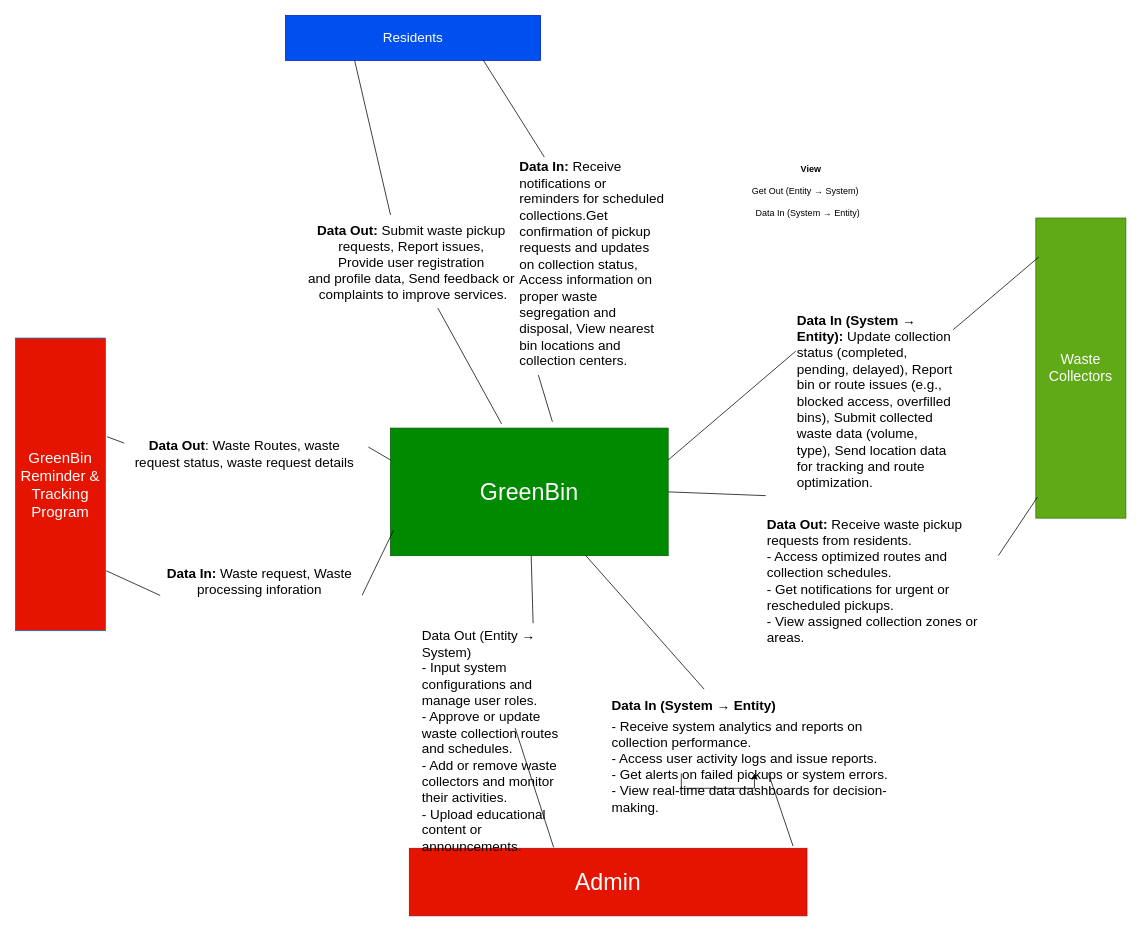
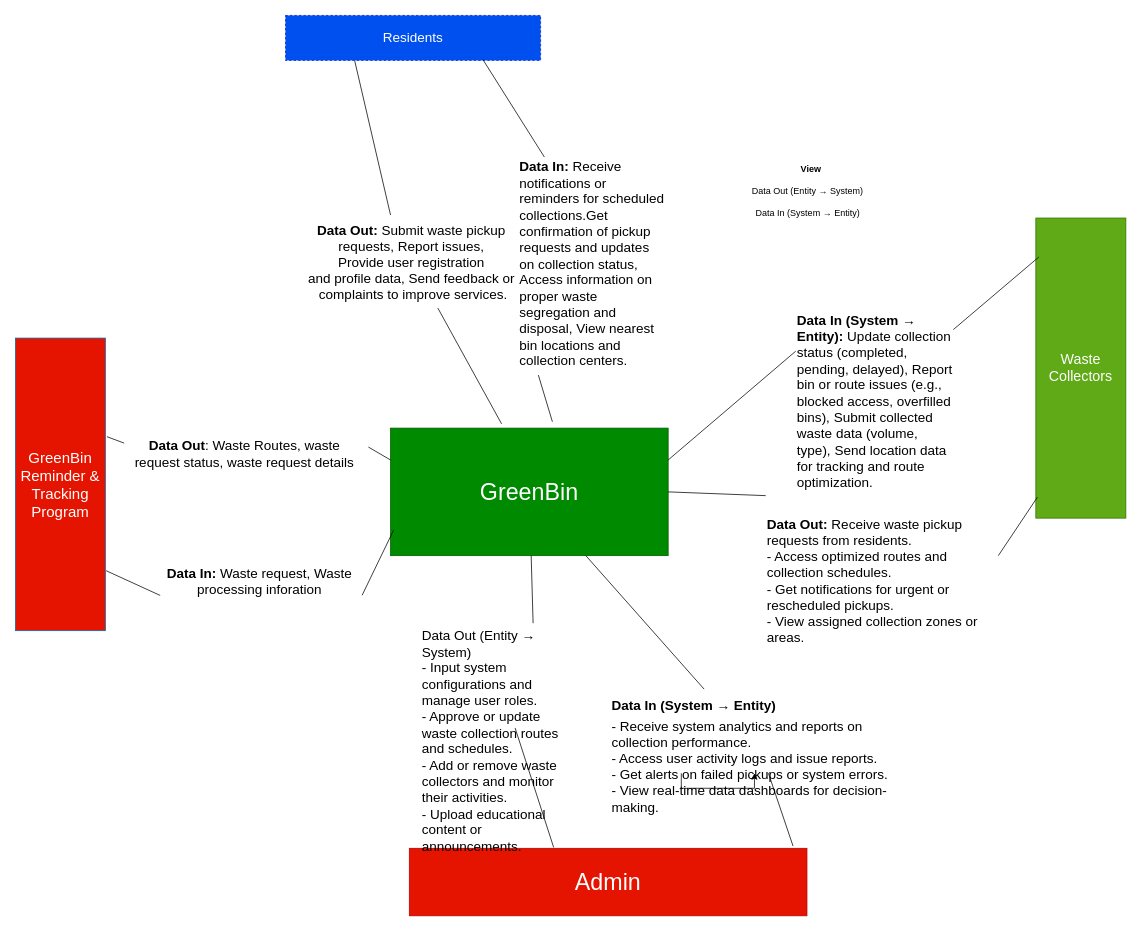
node "Residents": style solid -> dashed
node "Get Out (Entity → System)": label "Get Out (Entity → System)" -> "Data Out (Entity → System)"
